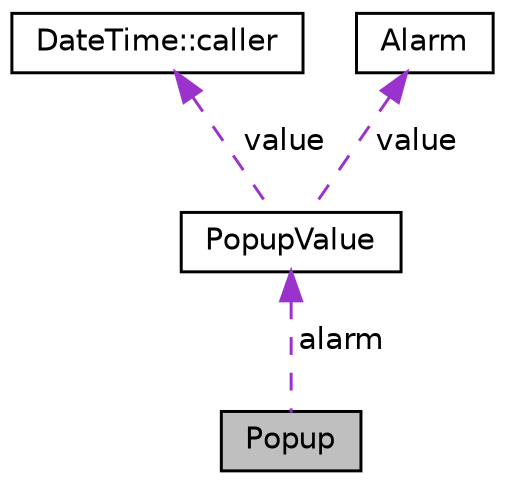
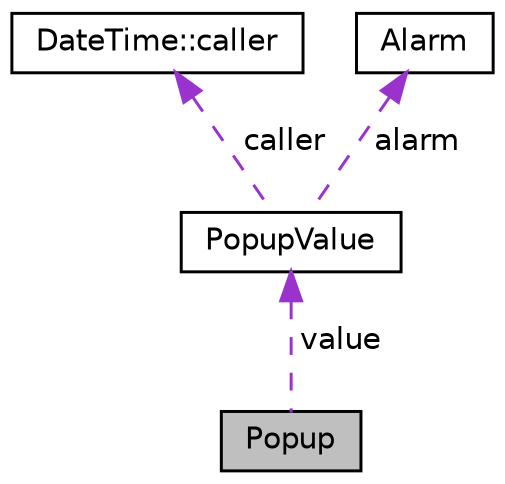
edge "PopupValue" -> "DateTime::caller": label " value" -> " caller"
edge "PopupValue" -> "Alarm": label " value" -> " alarm"
edge "Popup" -> "PopupValue": label " alarm" -> " value"
